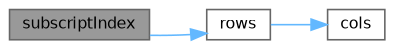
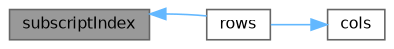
edge "subscriptIndex" -> "rows": reversed
